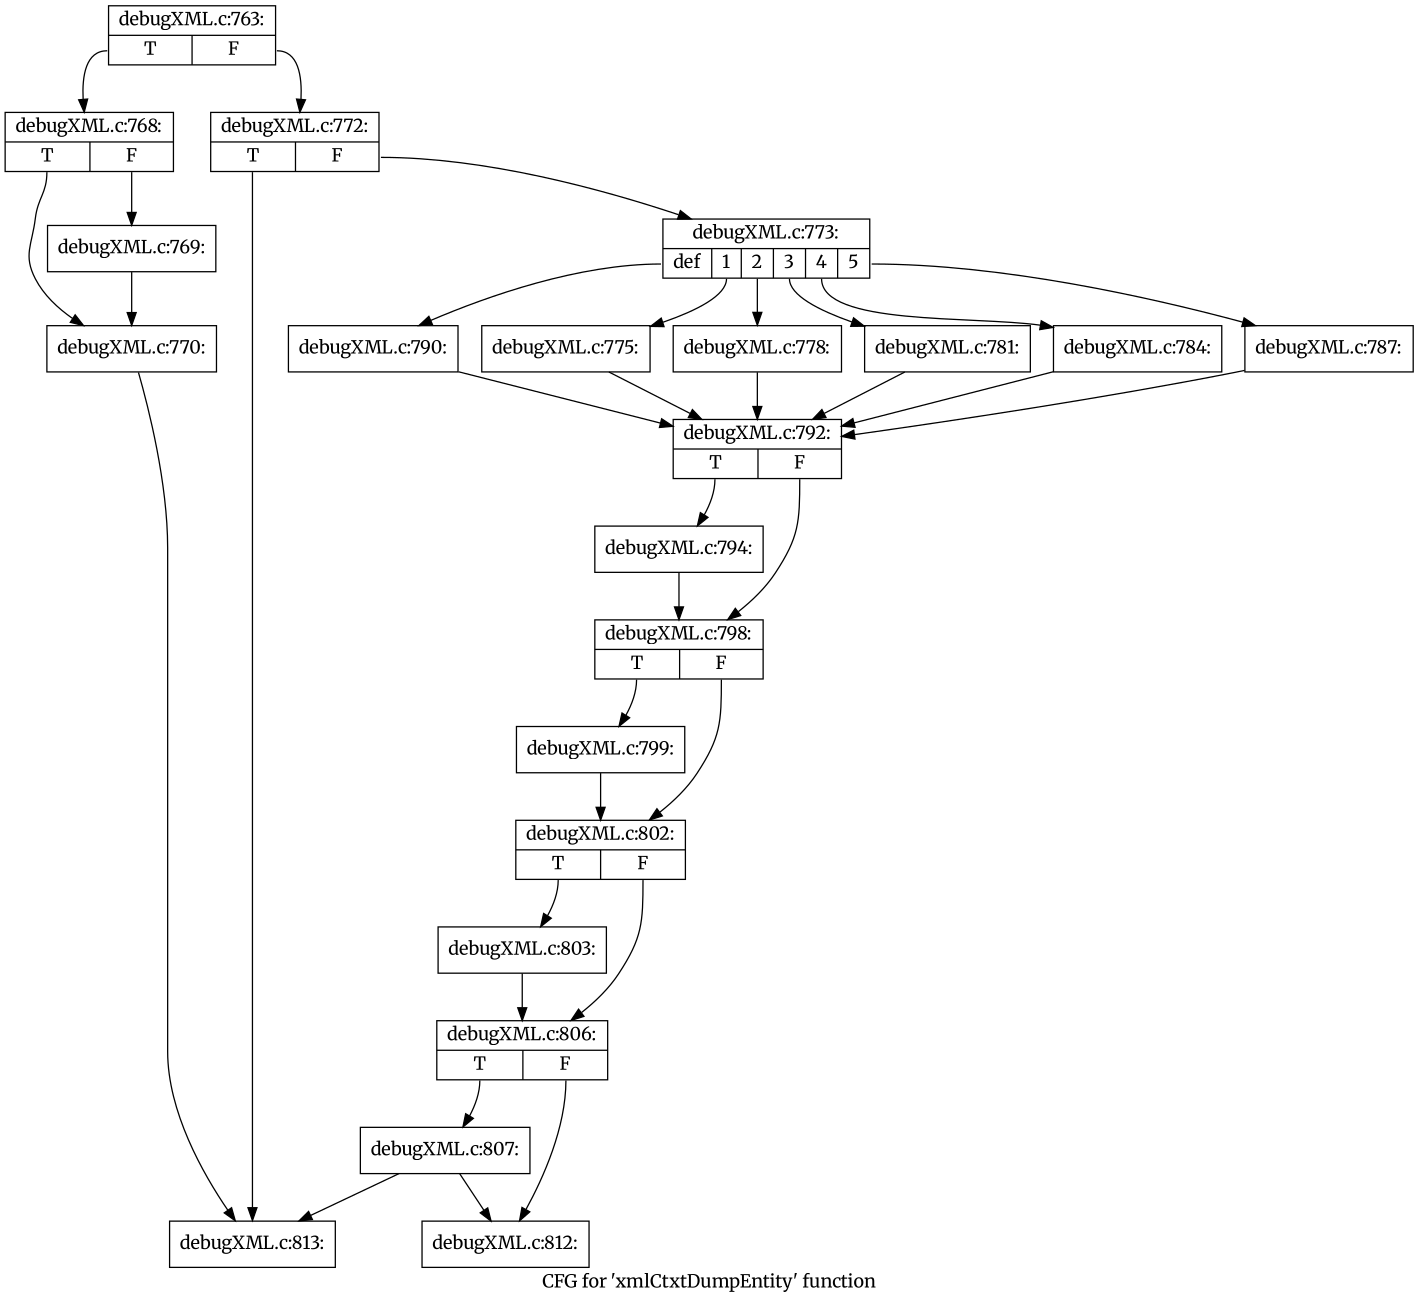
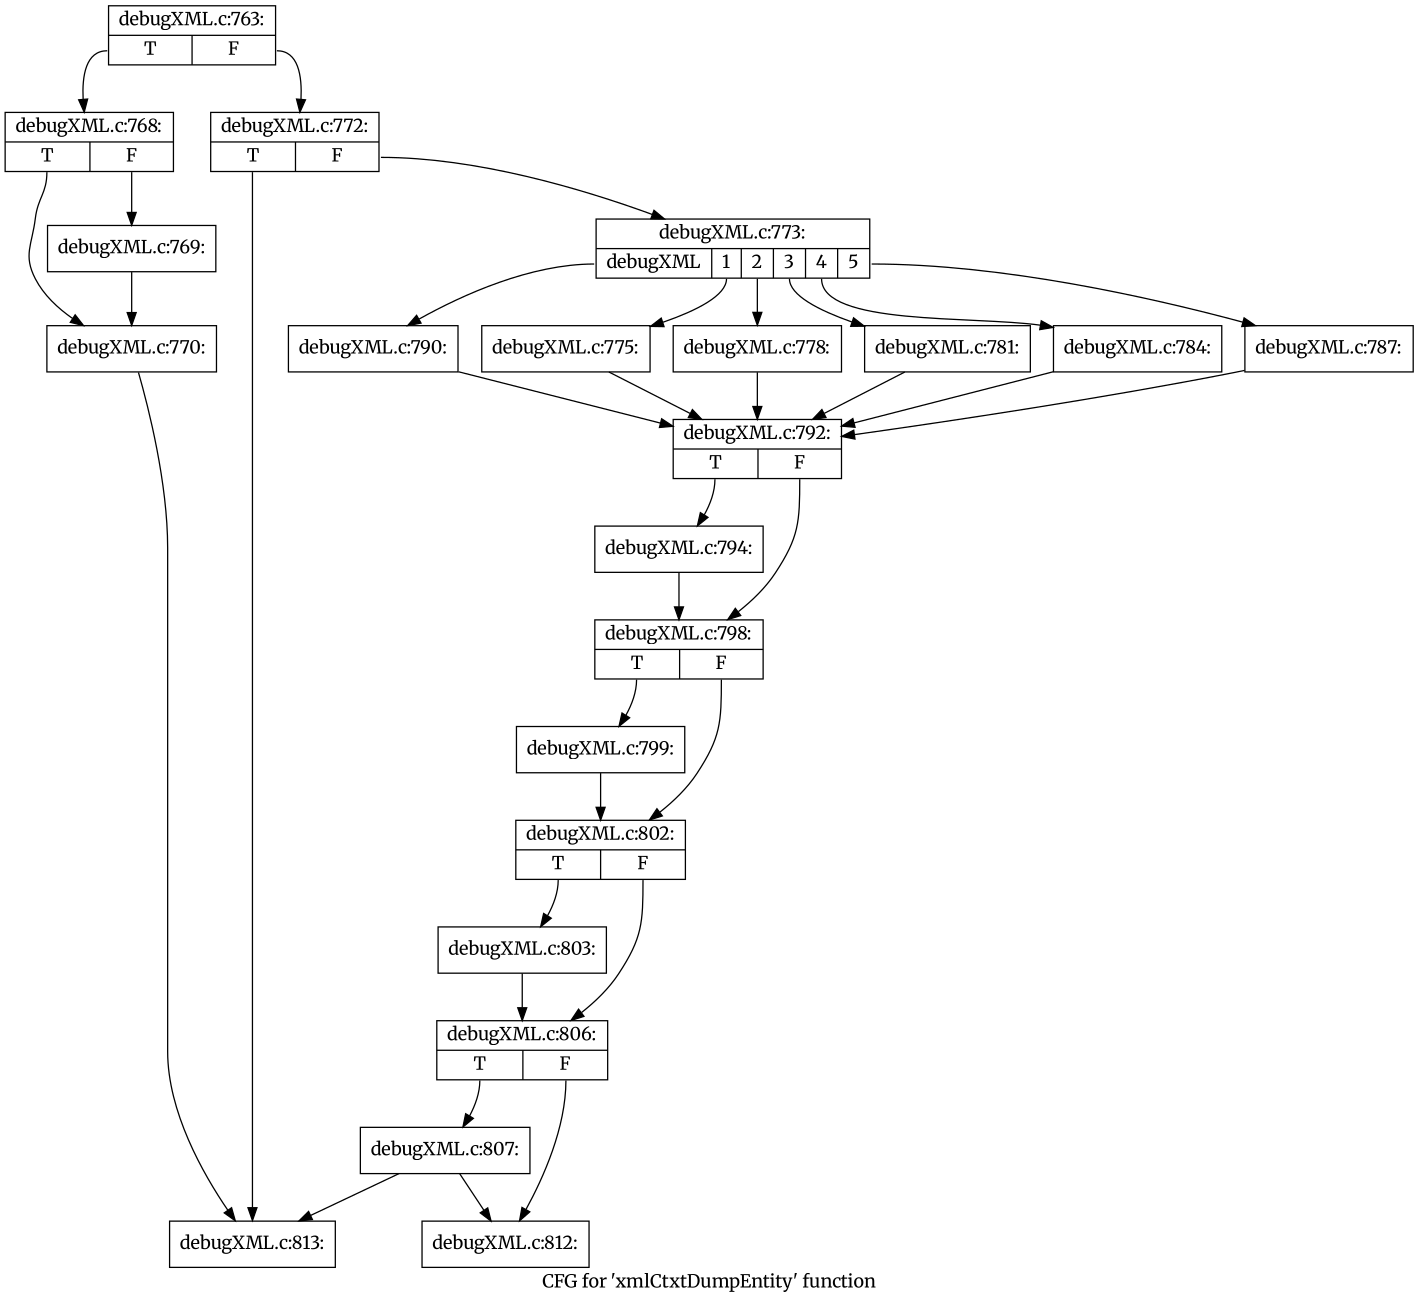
node "debugXML.c:773:": text "def" -> "debugXML"
